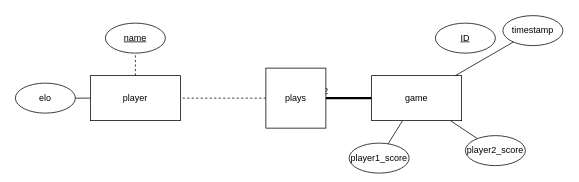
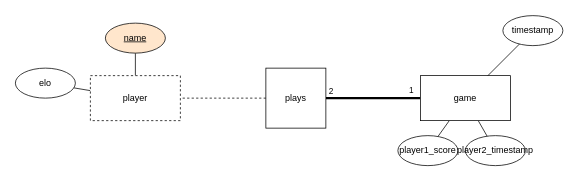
node "name": fillcolor #ffffff -> #ffe6cc
node "ID": removed
edge "name" -- "player": style dashed -> solid
node "elo": moved (45, 98) -> (45, 83)
node "player": style solid -> dashed
node "game": moved (417, 98) -> (465, 98)
node "player2_score": label "player2_score" -> "player2_timestamp"
node "player1_score": moved (379, 158) -> (428, 150)
